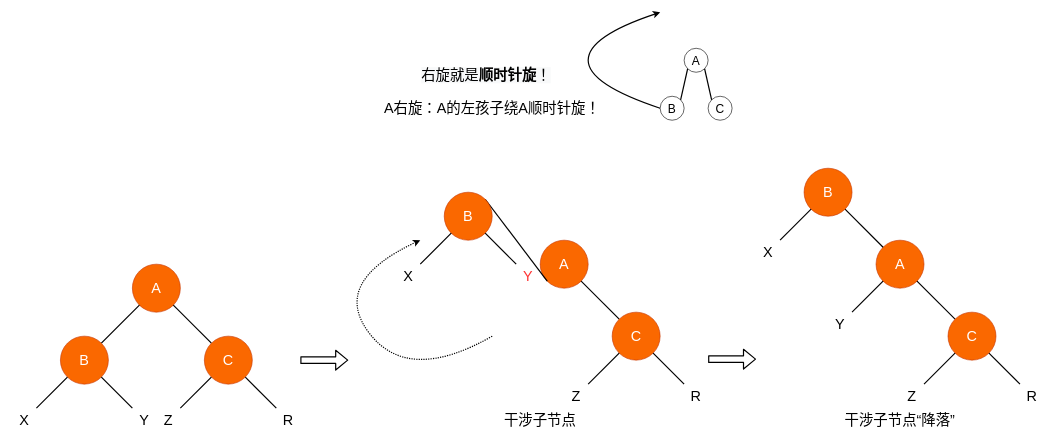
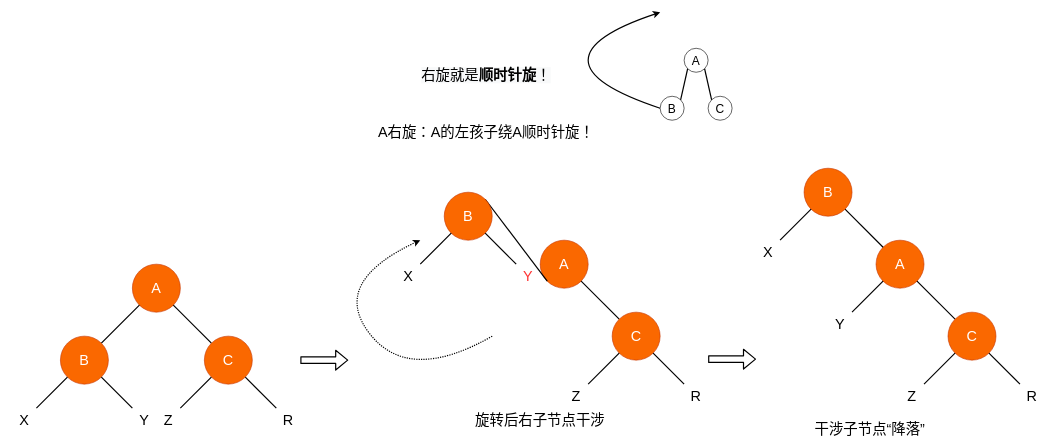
node "A右旋：A的左孩子绕A顺时针旋！": moved (492, 108) -> (486, 132)
node "干涉子节点": label "干涉子节点" -> "旋转后右子节点干涉"
node "干涉子节点“降落”": moved (900, 420) -> (870, 429)
